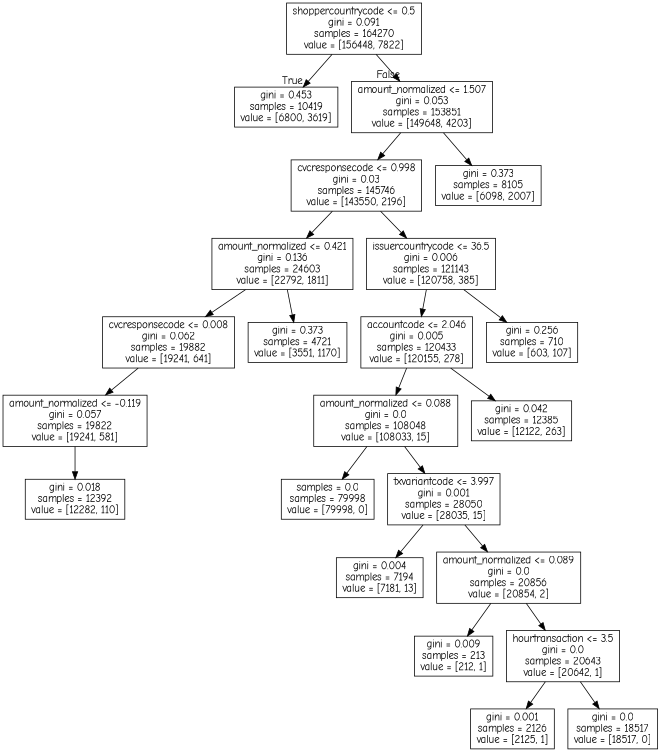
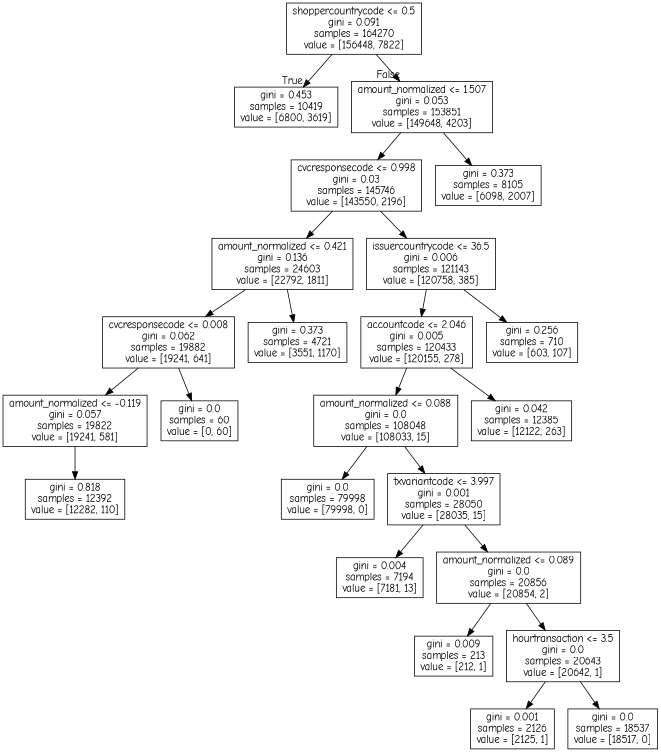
node "gini = 0.0 samples = 60 value = [0, 60]": added
node "gini = 0.018 samples = 12392 value = [12282, 110]": label "gini = 0.018 samples = 12392 value = [12282, 110]" -> "gini = 0.818 samples = 12392 value = [12282, 110]"
node "samples = 0.0 samples = 79998 value = [79998, 0]": label "samples = 0.0 samples = 79998 value = [79998, 0]" -> "gini = 0.0 samples = 79998 value = [79998, 0]"
node "gini = 0.0 samples = 18517 value = [18517, 0]": label "gini = 0.0 samples = 18517 value = [18517, 0]" -> "gini = 0.0 samples = 18537 value = [18517, 0]"
